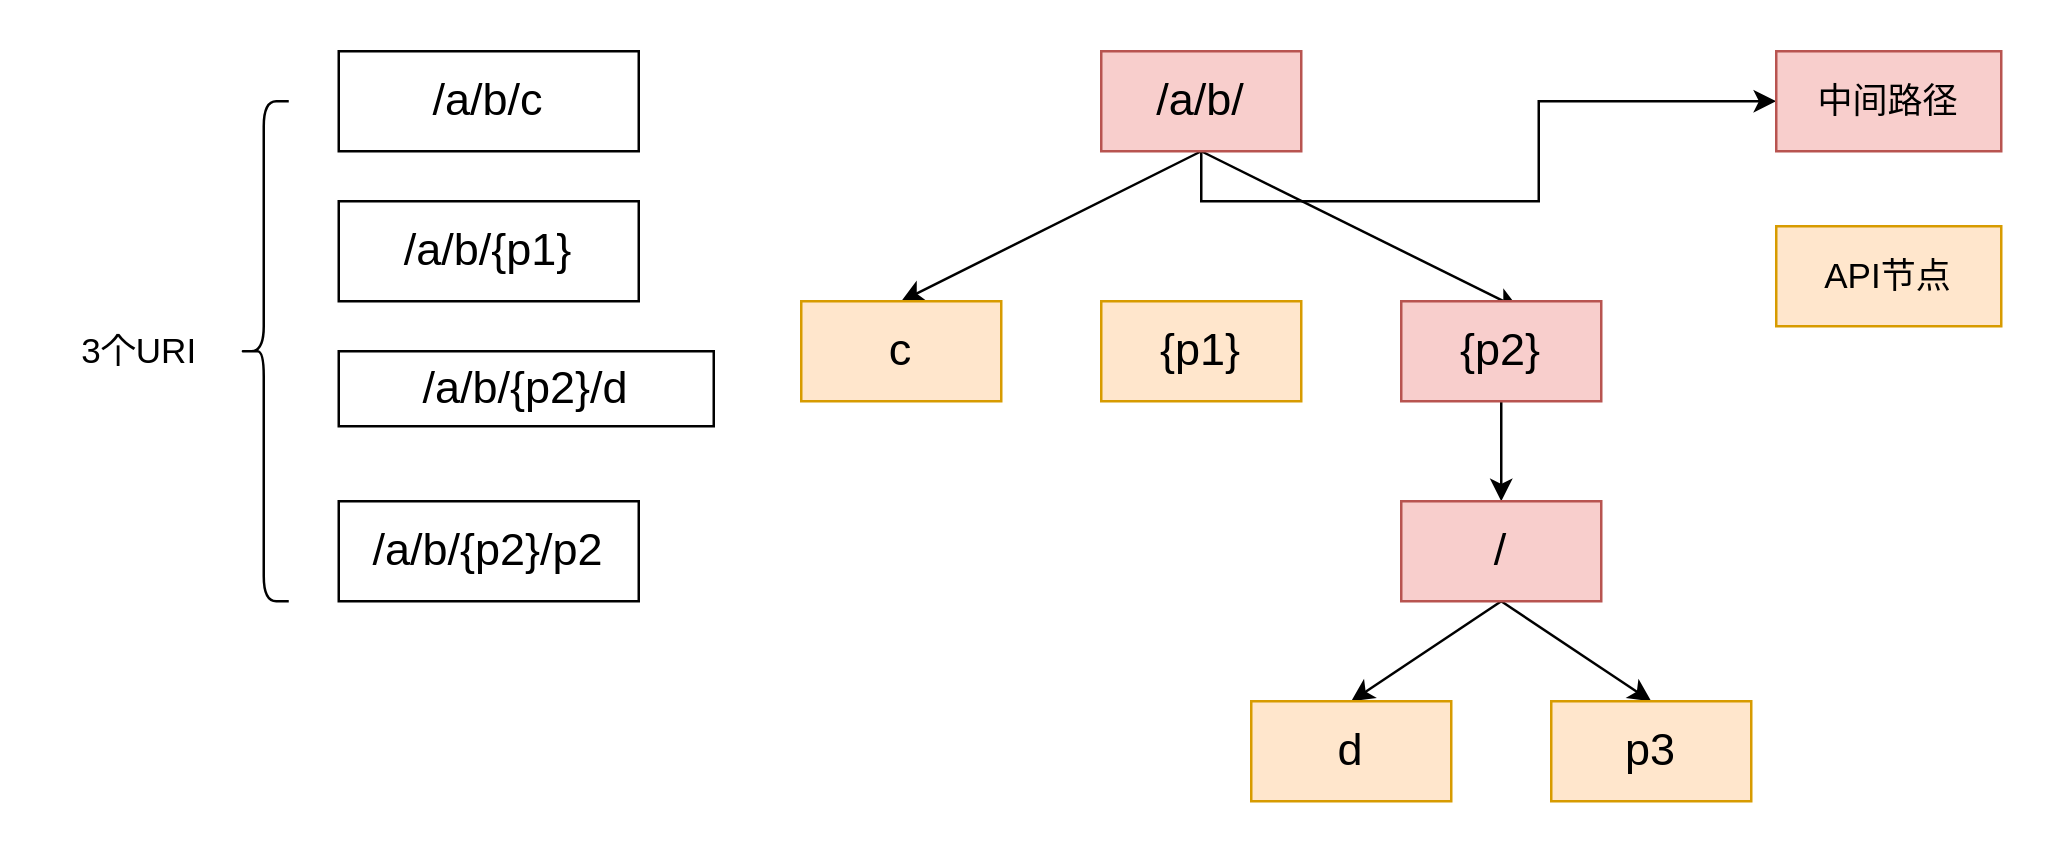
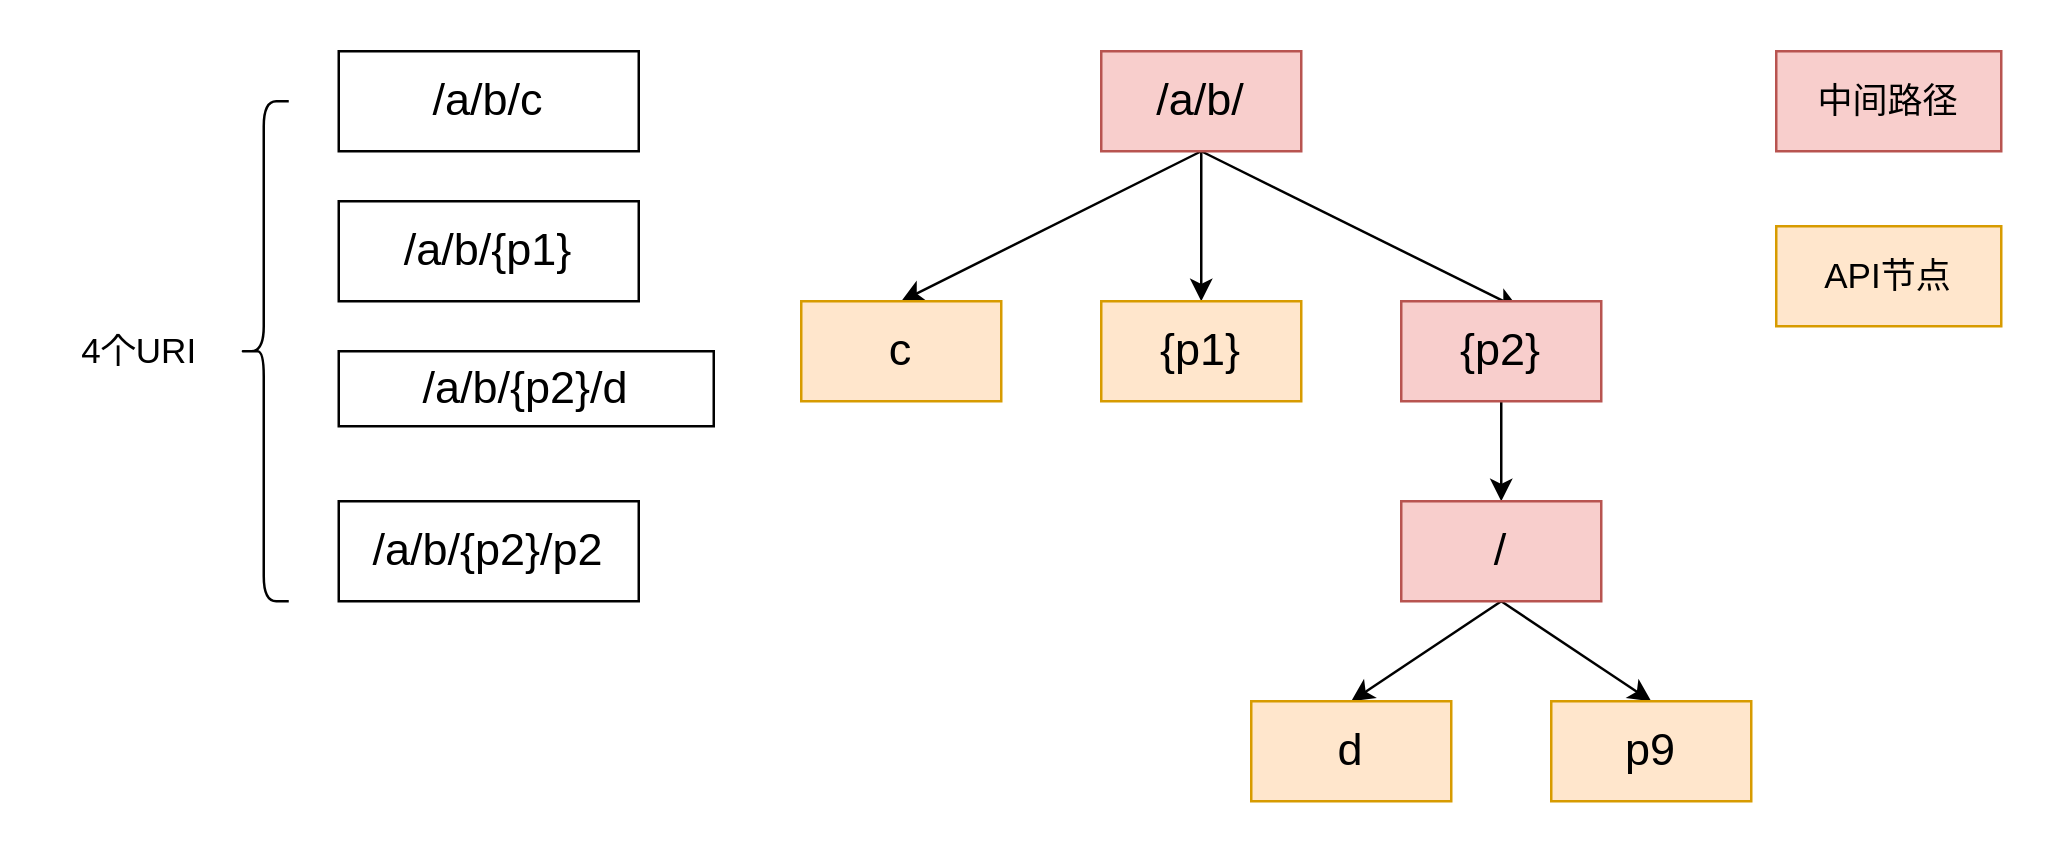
edge "/a/b/" -> "中间路径": now "/a/b/" -> "{p1}"
node "3个URI": label "3个URI" -> "4个URI"
node "p3": label "p3" -> "p9"
